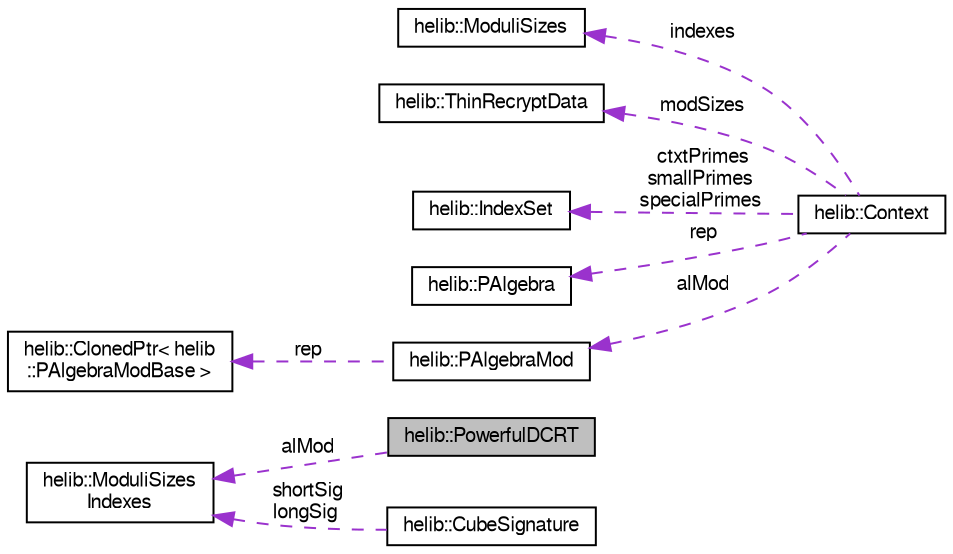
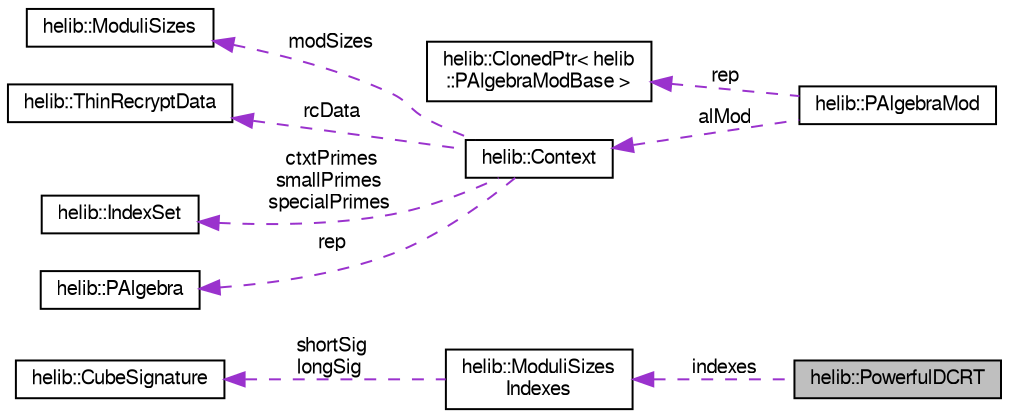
edge "helib::Context" -> "helib::ModuliSizes": label " indexes" -> " modSizes"
edge "helib::Context" -> "helib::ThinRecryptData": label " modSizes" -> " rcData"
edge "helib::Context" -> "helib::PAlgebraMod": reversed
edge "helib::PowerfulDCRT" -> "helib::ModuliSizes Indexes": label " alMod" -> " indexes"
edge "helib::CubeSignature" -> "helib::ModuliSizes Indexes": reversed
